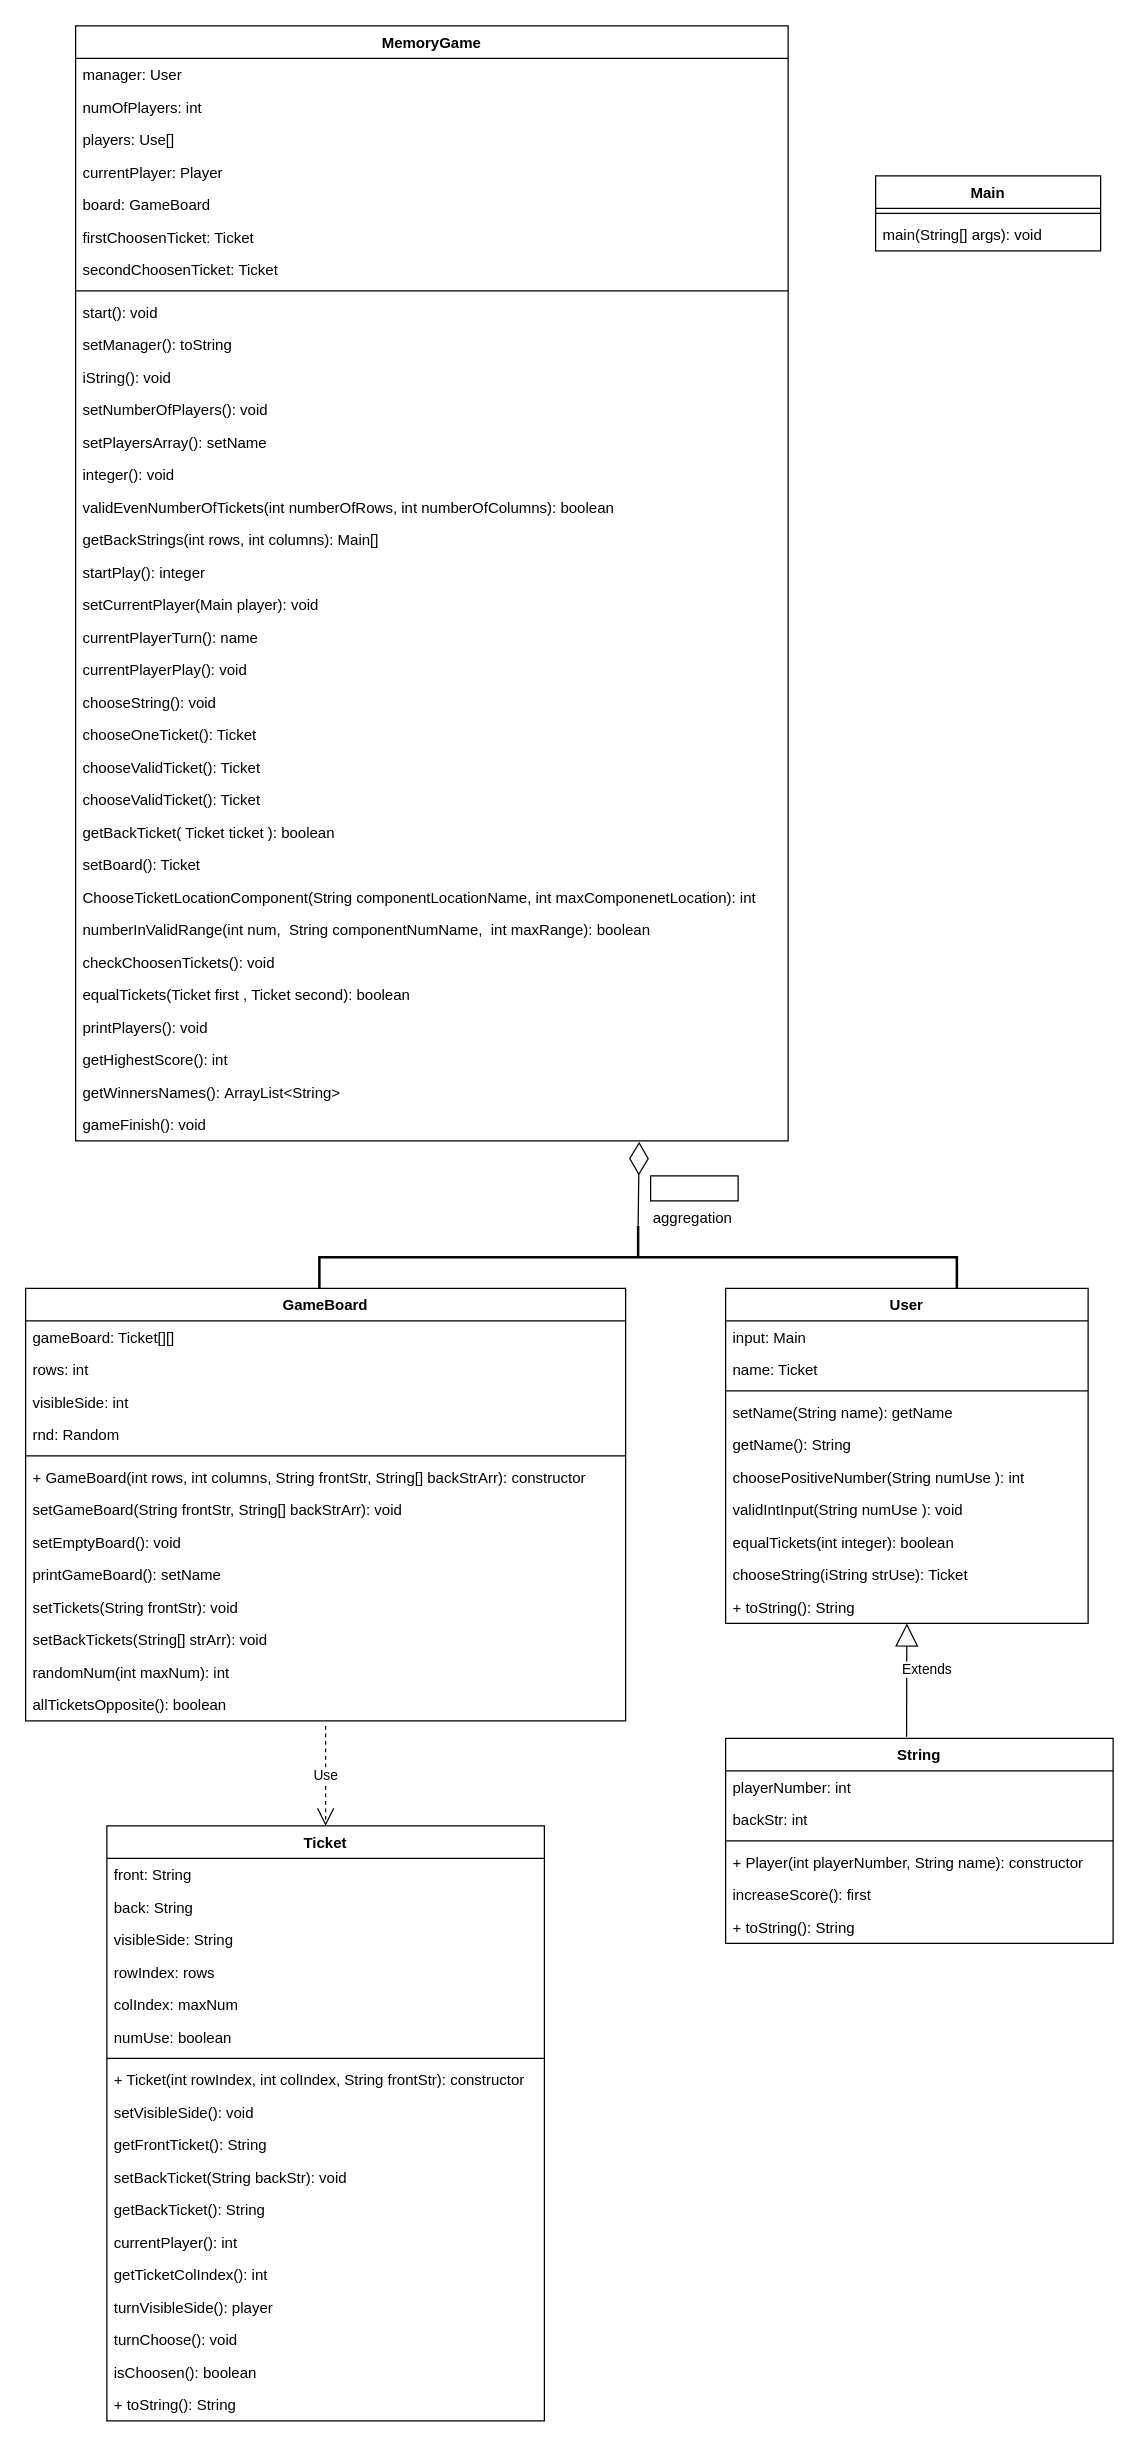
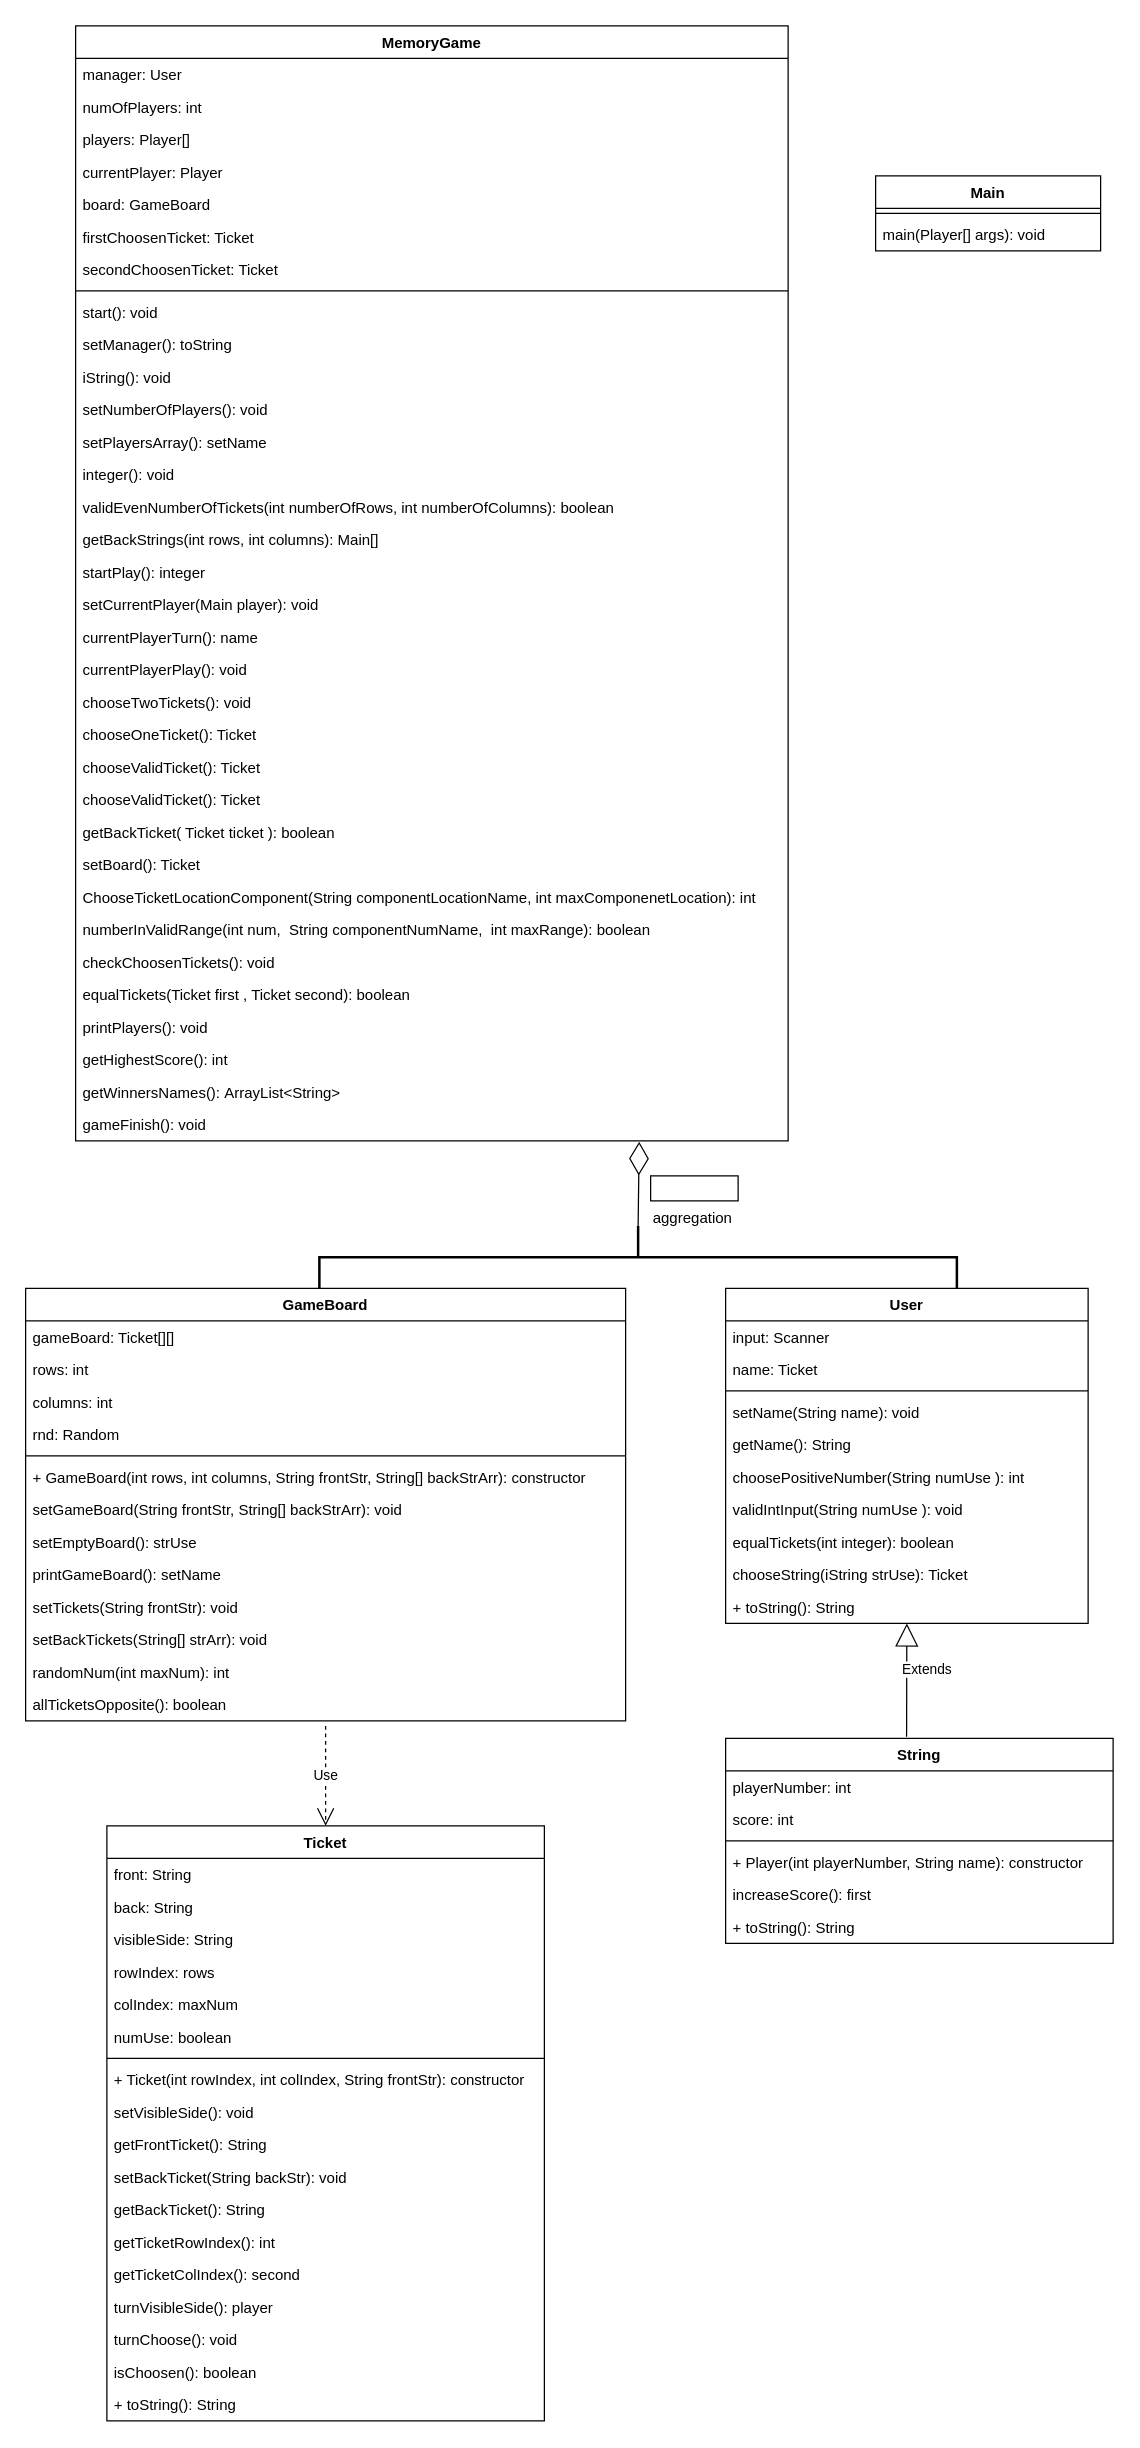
node "players: Use[]": label "players: Use[]" -> "players: Player[]"
node "main(String[] args): void": label "main(String[] args): void" -> "main(Player[] args): void"
node "chooseString(): void": label "chooseString(): void" -> "chooseTwoTickets(): void"
node "input: Main": label "input: Main" -> "input: Scanner"
node "visibleSide: int": label "visibleSide: int" -> "columns: int"
node "setName(String name): getName": label "setName(String name): getName" -> "setName(String name): void"
node "setEmptyBoard(): void": label "setEmptyBoard(): void" -> "setEmptyBoard(): strUse"
node "backStr: int": label "backStr: int" -> "score: int"
node "currentPlayer(): int": label "currentPlayer(): int" -> "getTicketRowIndex(): int"
node "getTicketColIndex(): int": label "getTicketColIndex(): int" -> "getTicketColIndex(): second"
